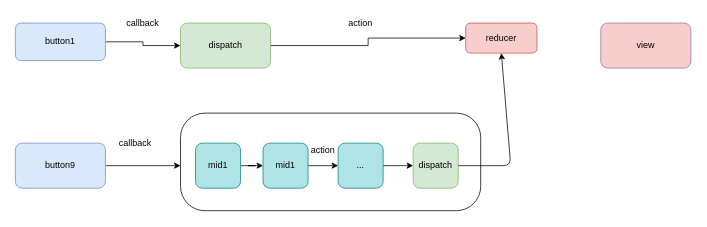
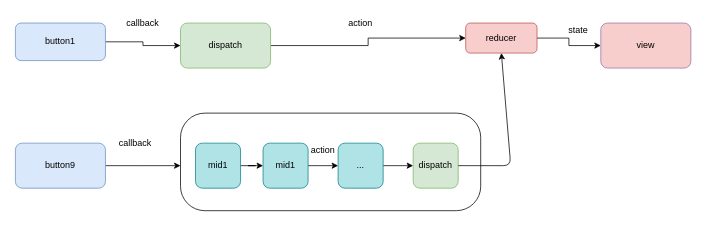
node "state": added
edge "reducer" -> "view": added
